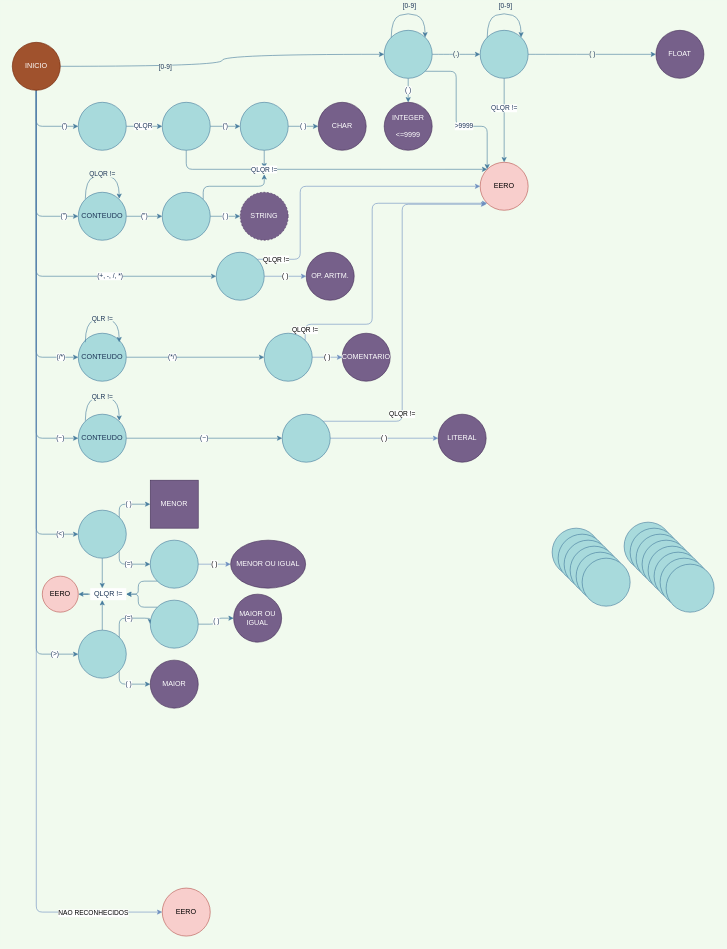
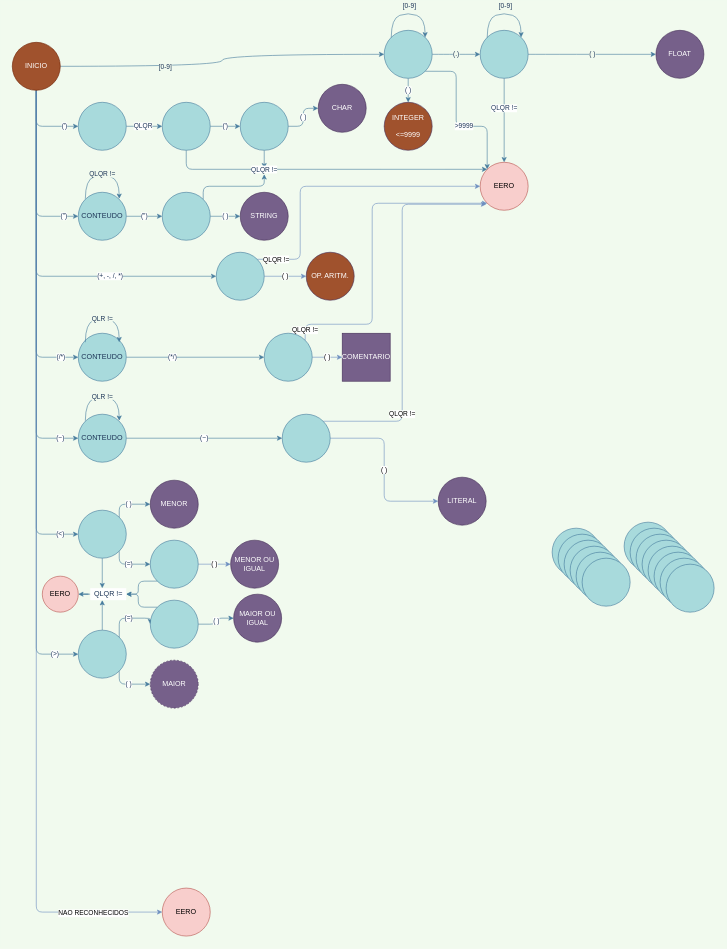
node "CHAR": moved (342, 126) -> (342, 108)
node "INTEGER <=9999": fillcolor #76608a -> #a0522d
node "STRING": style dashed -> solid
node "OP. ARITM.": fillcolor #76608a -> #a0522d
node "COMENTARIO": shape ellipse -> rectangle
node "LITERAL": moved (462, 438) -> (462, 501)
node "MENOR": shape rectangle -> ellipse
node "MENOR OU IGUAL": size 75x48 -> 48x48
node "MAIOR": style solid -> dashed
